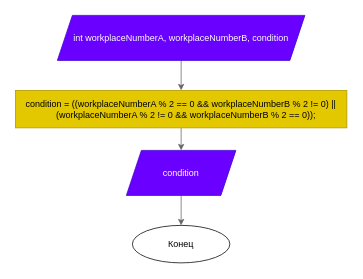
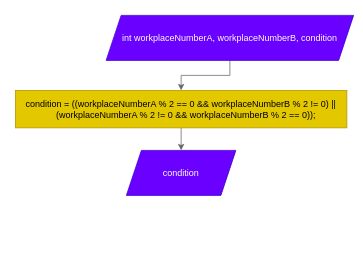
node "int workplaceNumberA, workplaceNumberB, condition": moved (181, 38) -> (230, 38)
edge "condition" -> "Конец": removed
node "Конец": removed
